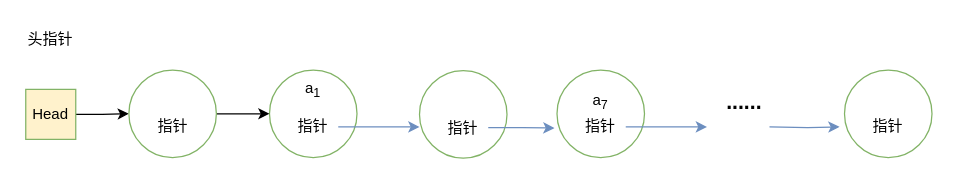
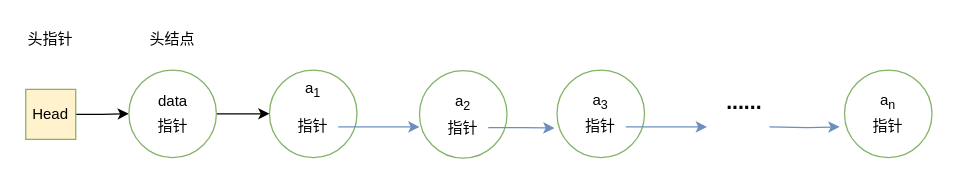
node "头结点": added
node "data": added
node "a7": label "a7" -> "a3"
node "an": added
node "a2": added
